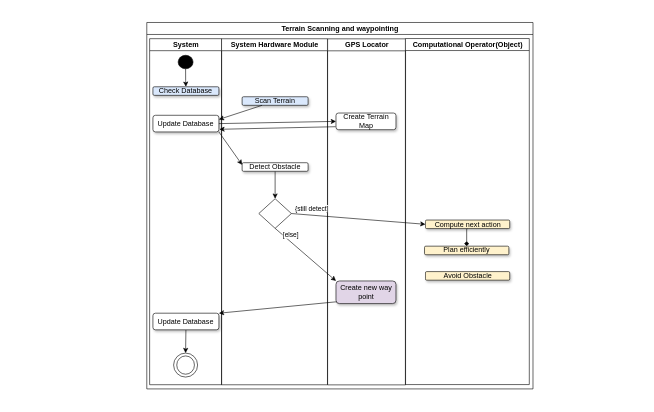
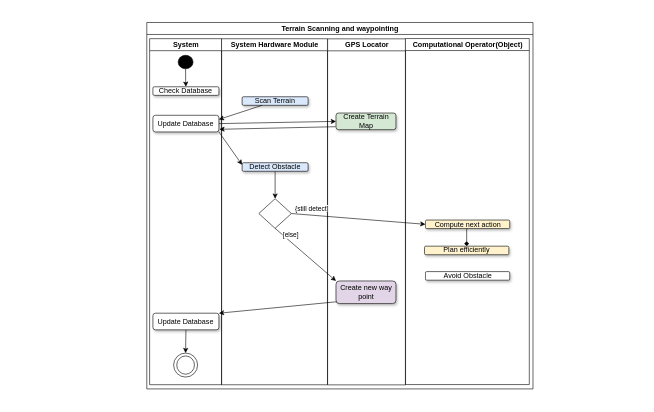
node "Check Database": fillcolor #dae8fc -> #ffffff
node "Create Terrain Map": fillcolor #ffffff -> #d5e8d4
node "Detect Obstacle": fillcolor #ffffff -> #dae8fc
node "Avoid Obstacle": fillcolor #fff2cc -> #ffffff
